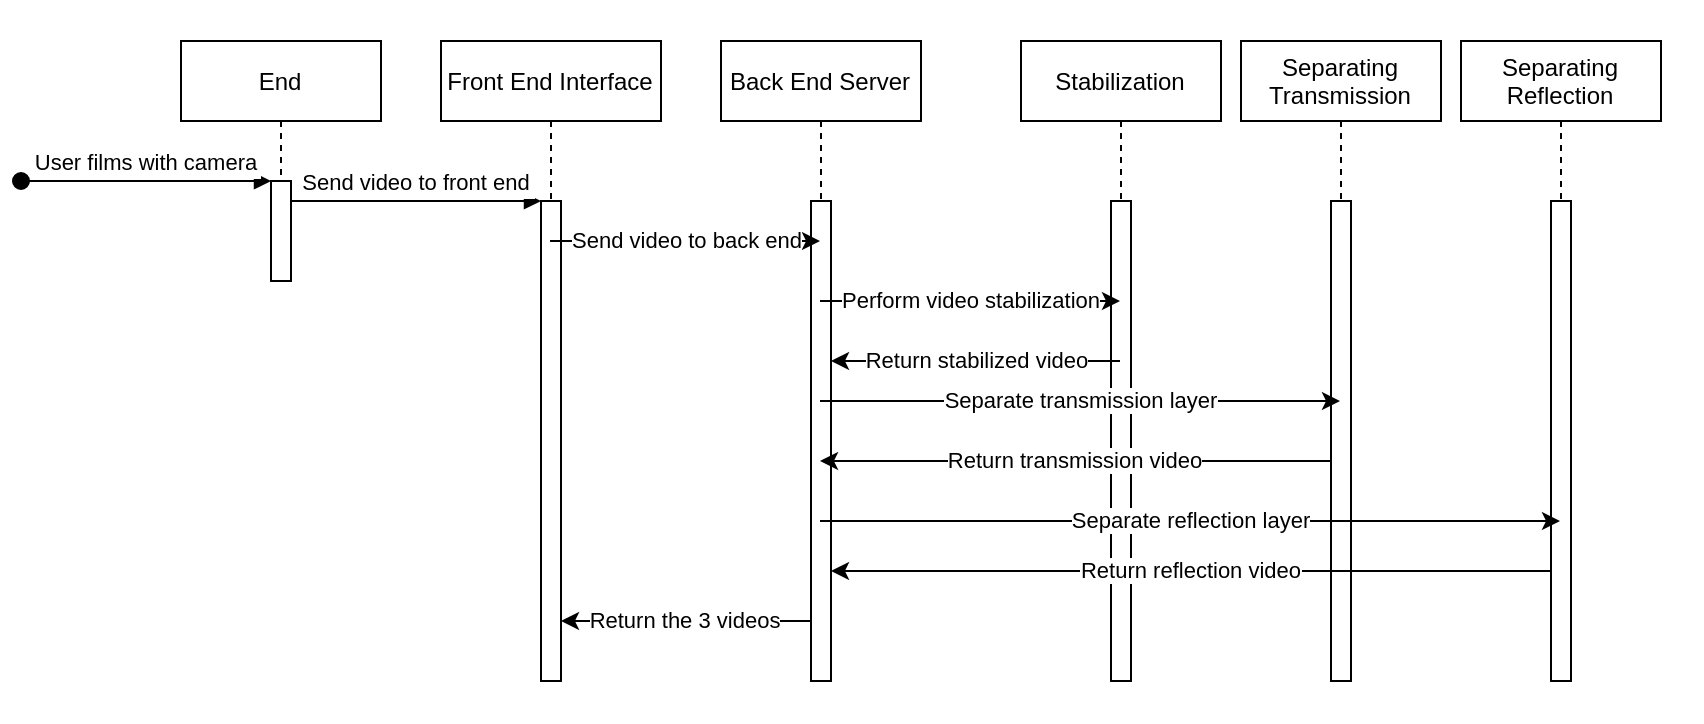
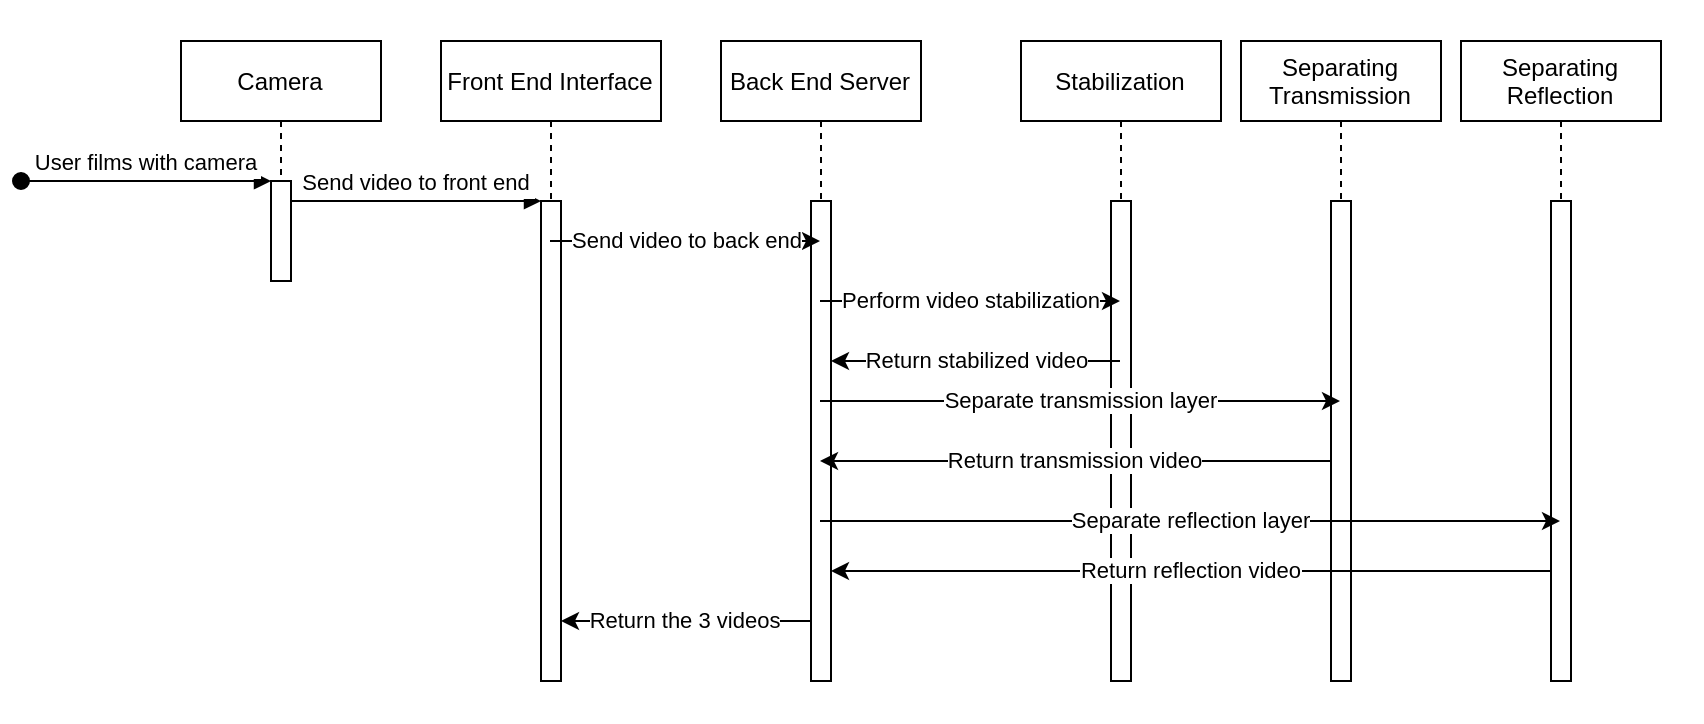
node "End": label "End" -> "Camera"
